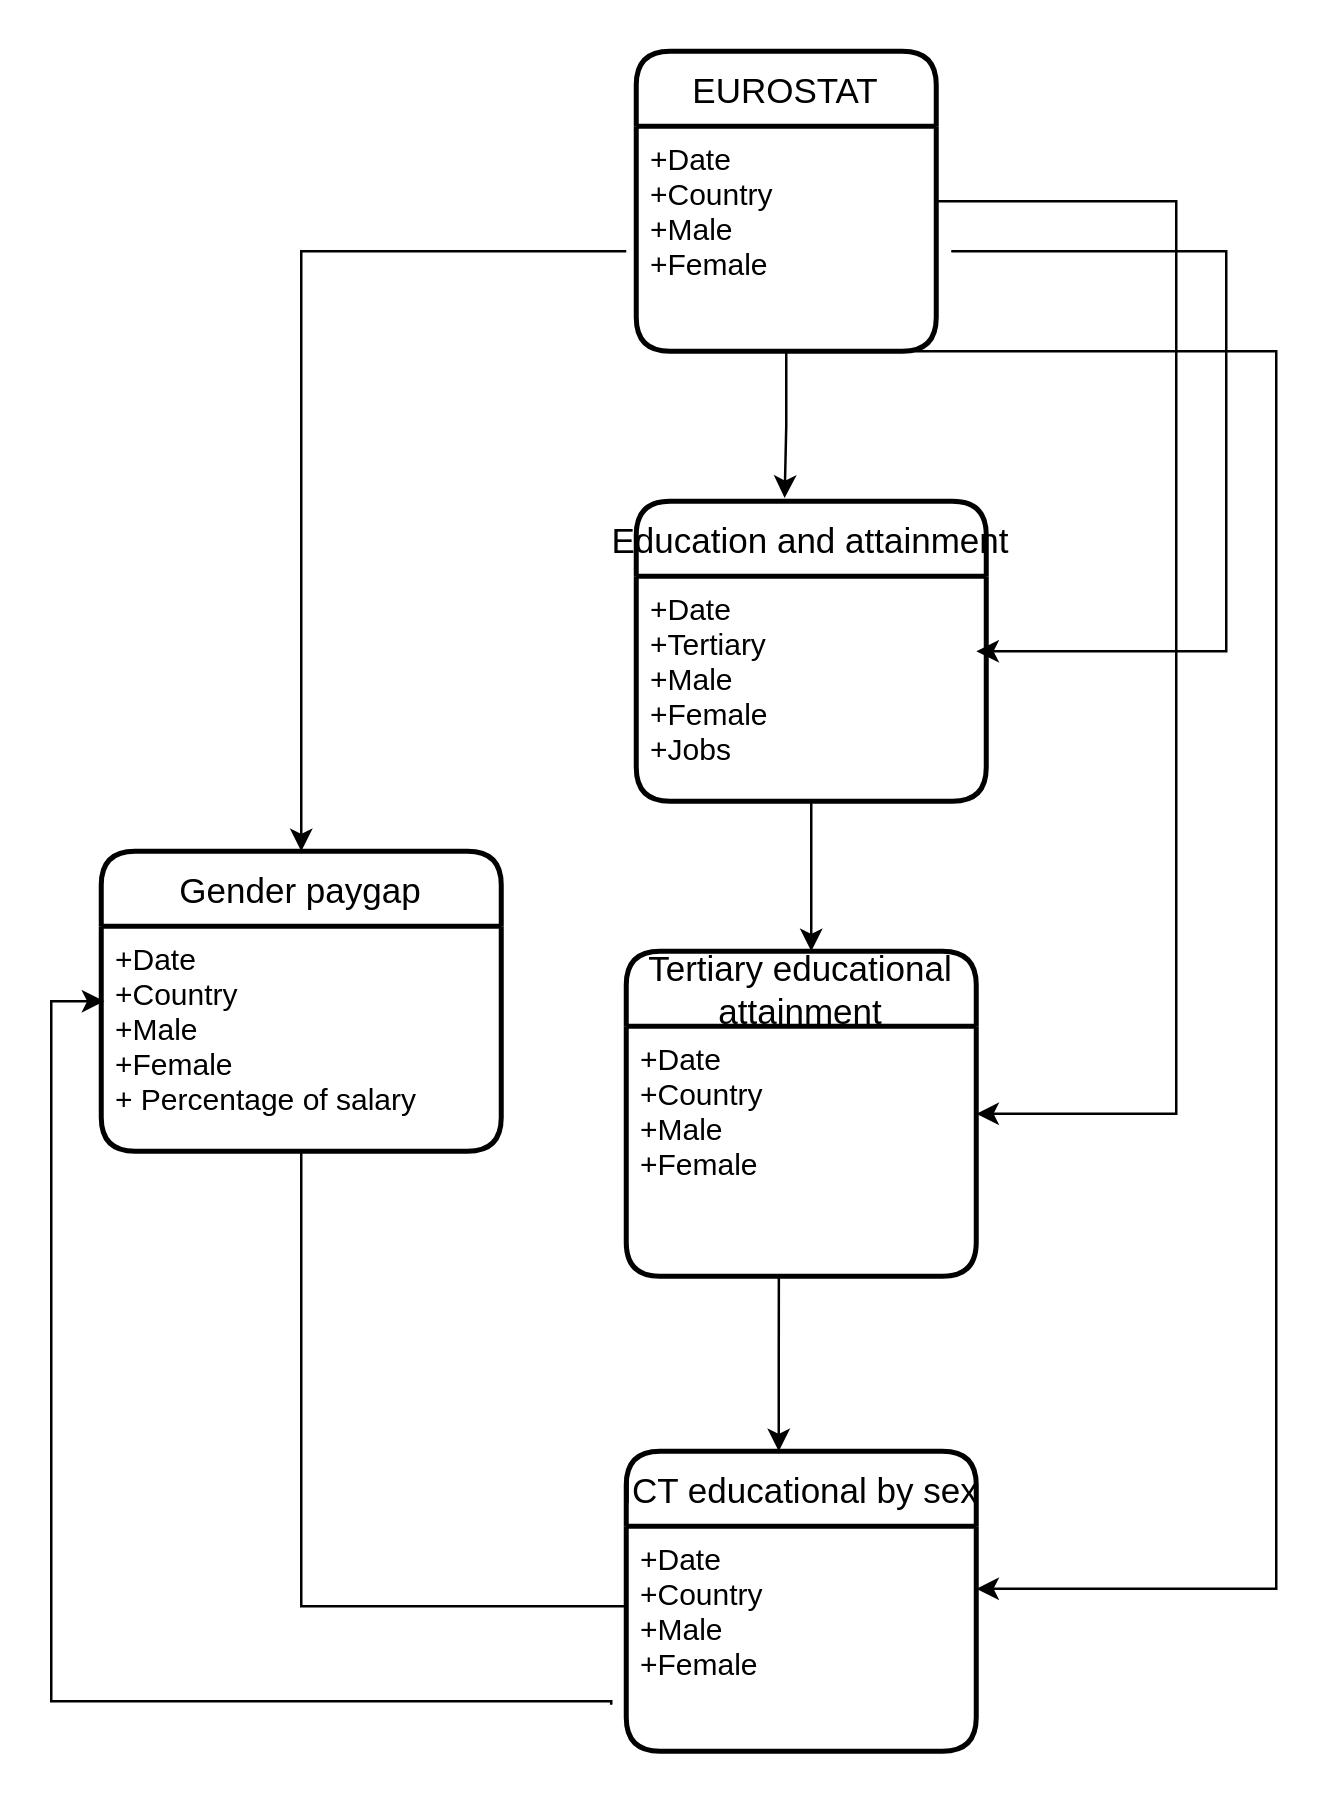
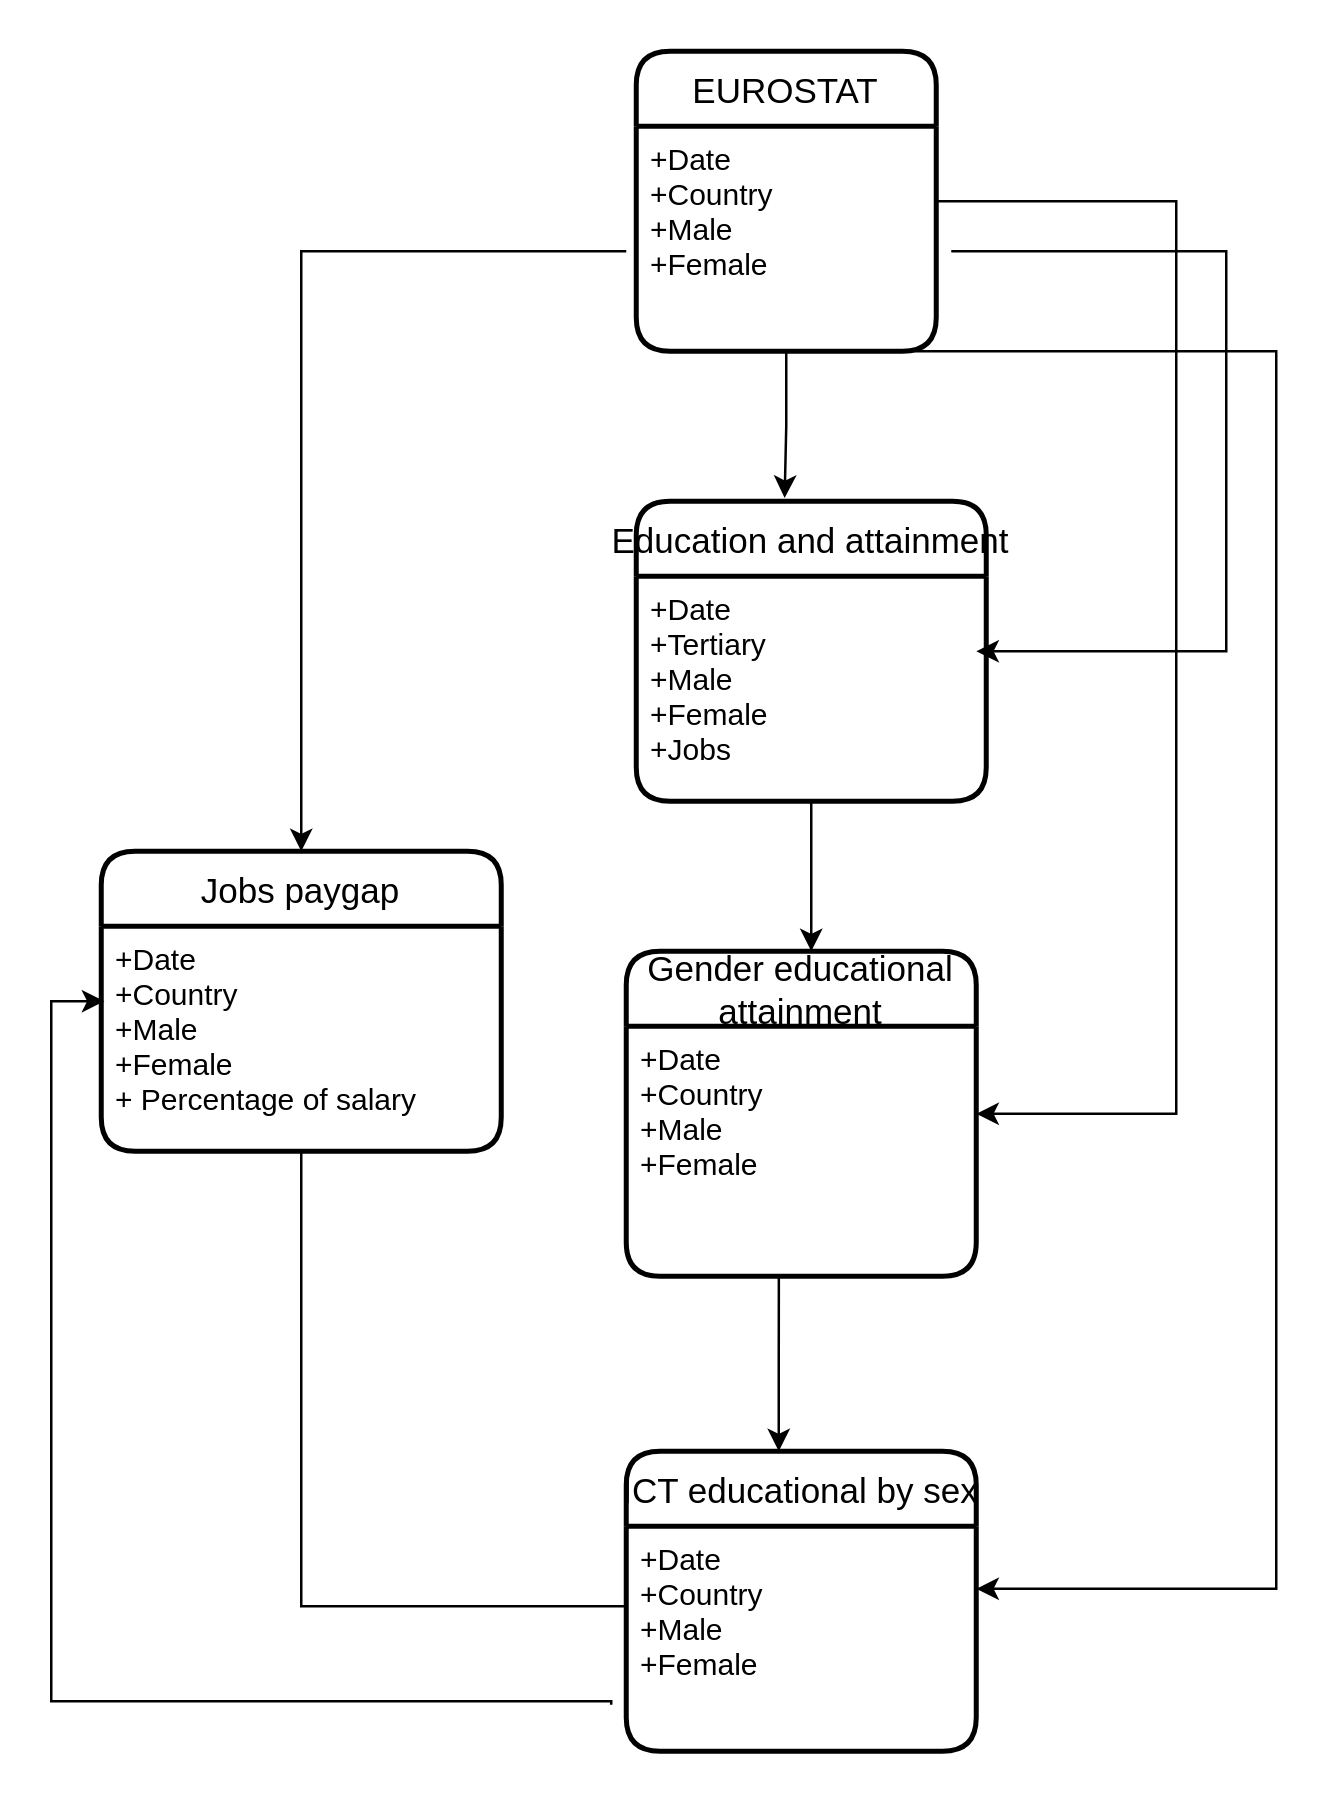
node "Gender paygap": label "Gender paygap" -> "Jobs paygap"
node "Tertiary educational attainment": label "Tertiary educational attainment" -> "Gender educational attainment"
